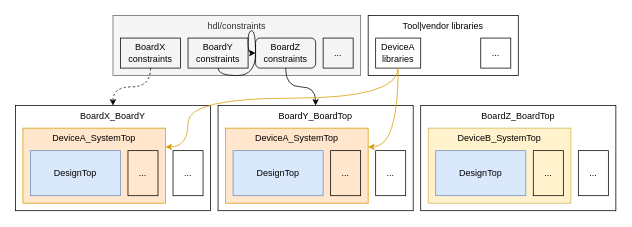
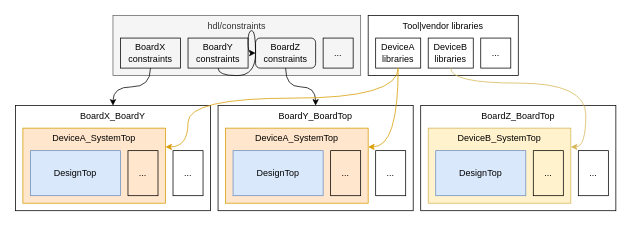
node "DeviceB libraries": added
edge "BoardX constraints" -> "BoardX_BoardY": style dashed -> solid
edge "DeviceB libraries" -> "DeviceB_SystemTop": added
